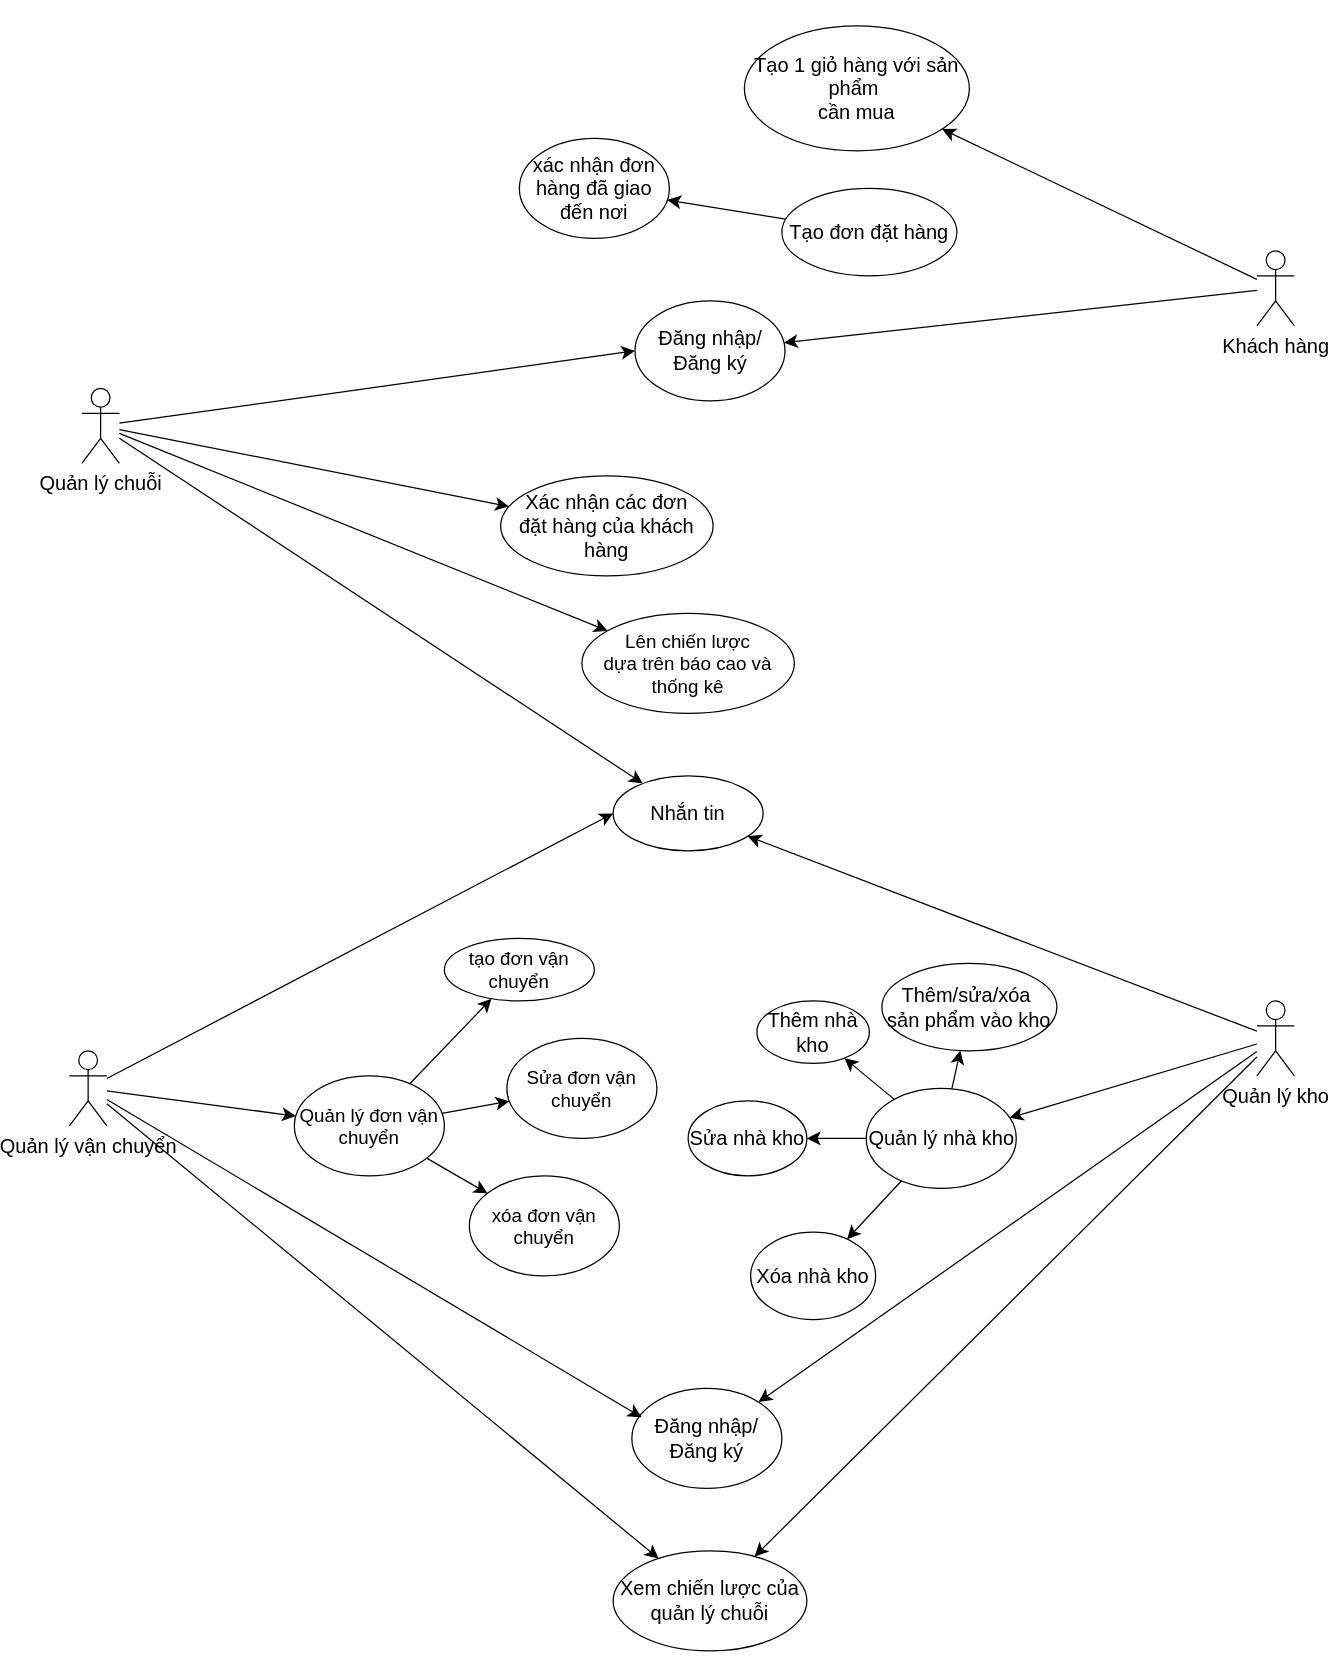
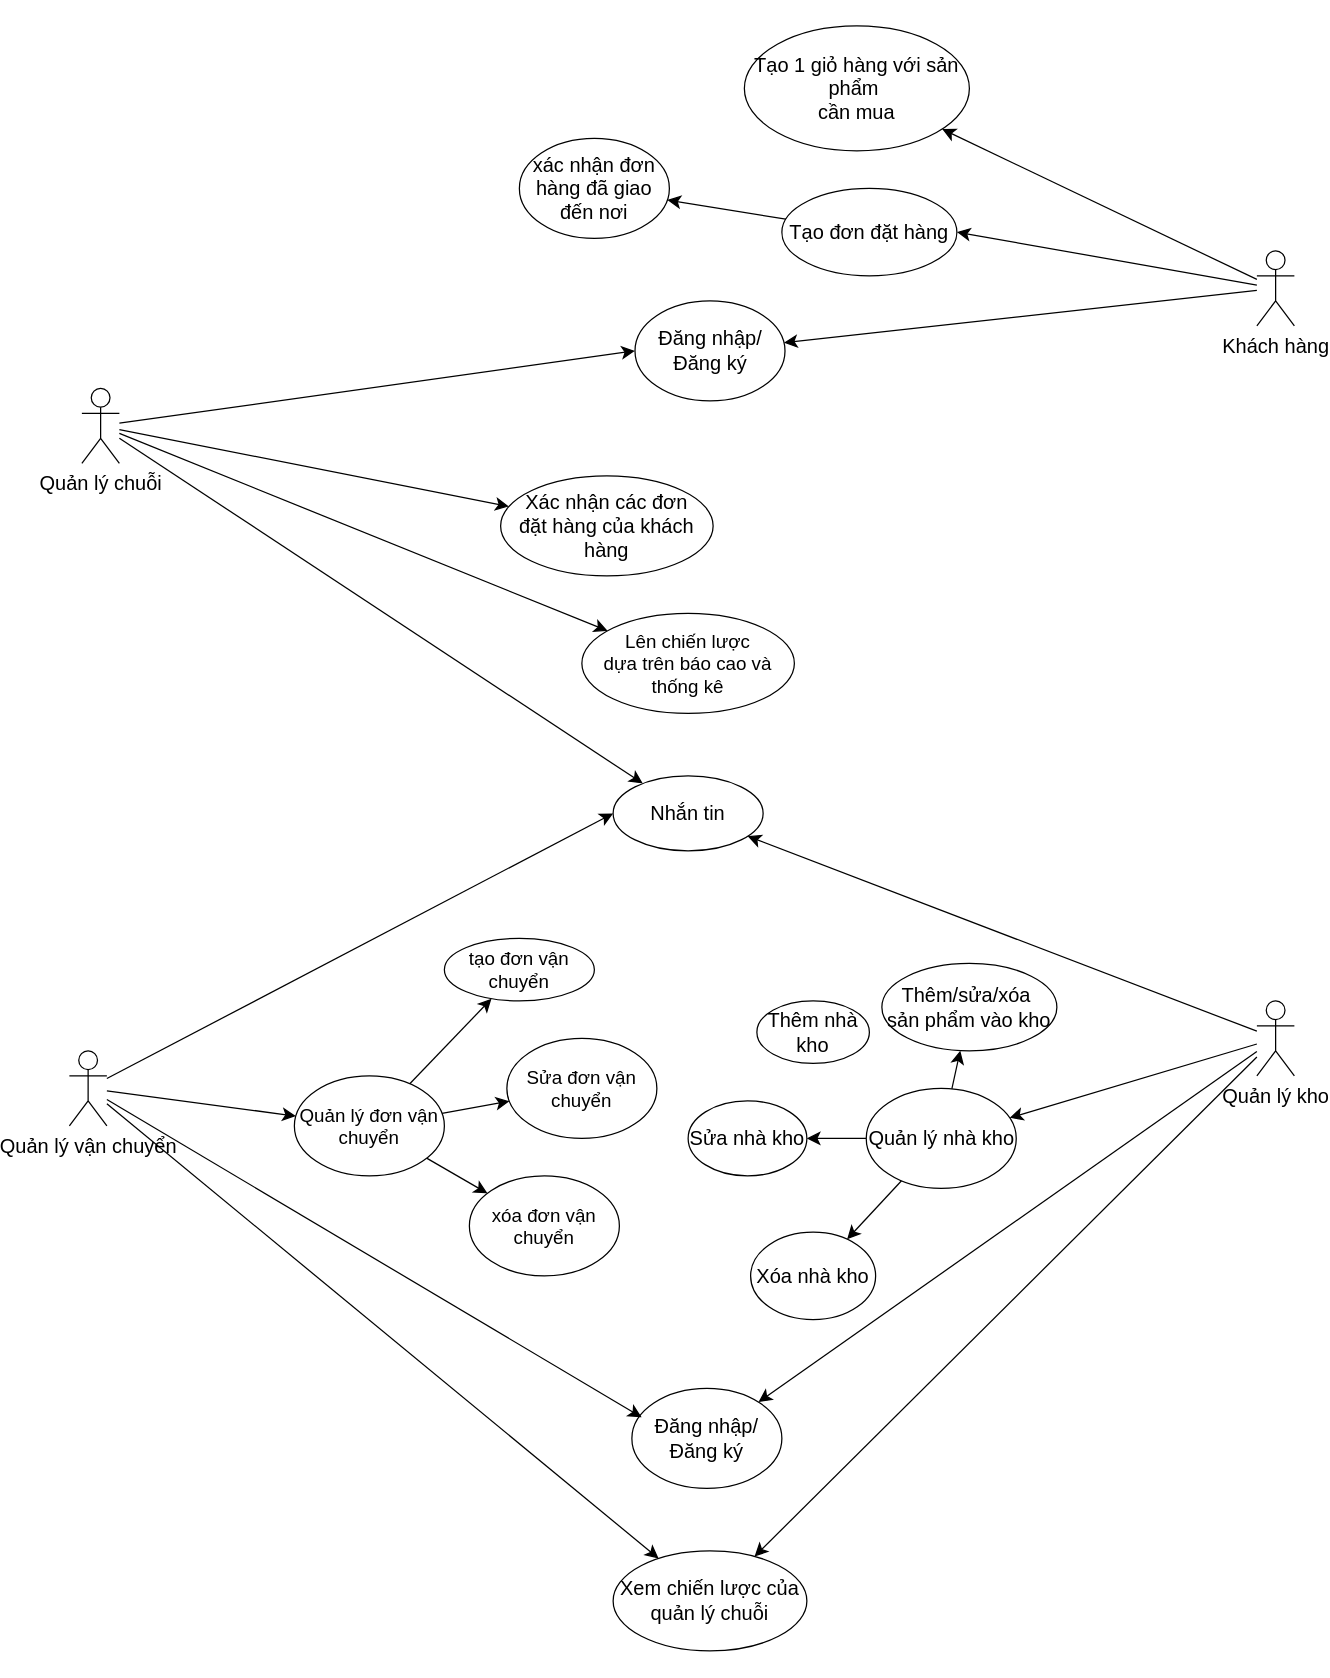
edge "Khách hàng" -> "Tạo đơn đặt hàng": added
edge "Quản lý nhà kho" -> "Thêm nhà kho": removed
